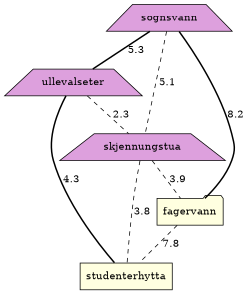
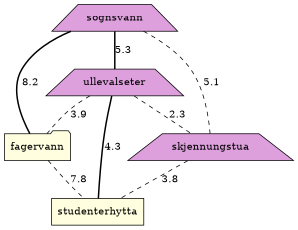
edge "skjennungstua" -- "fagervann": now "ullevalseter" -- "fagervann"
